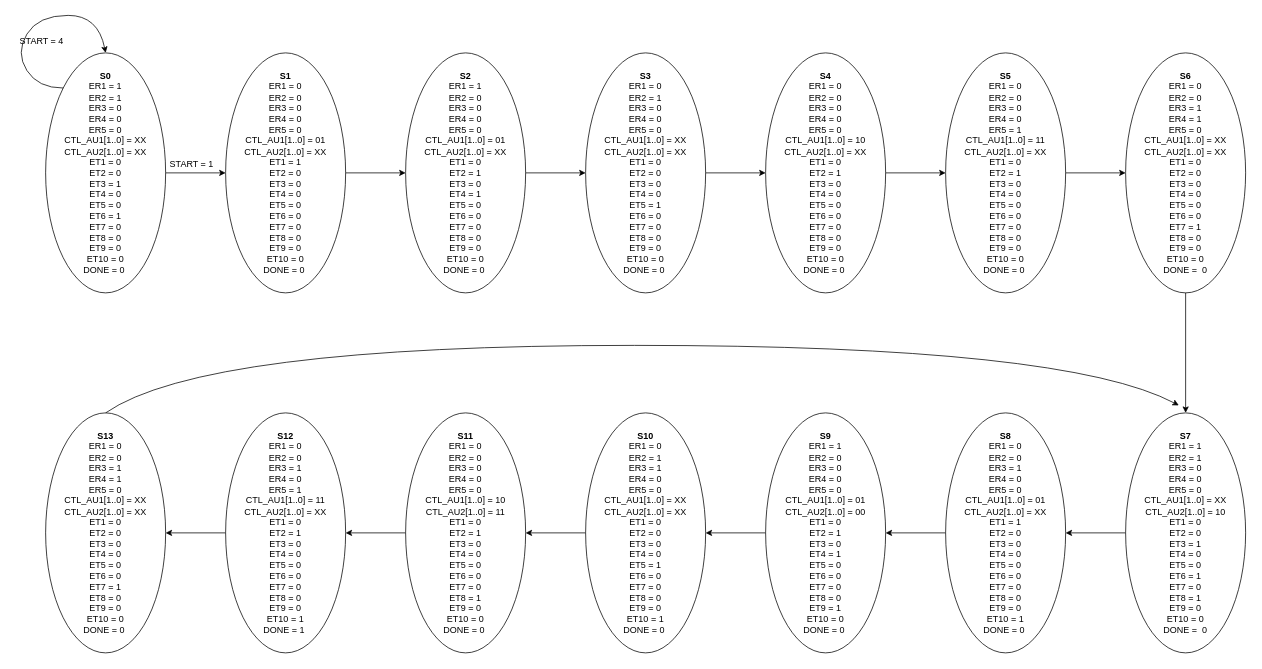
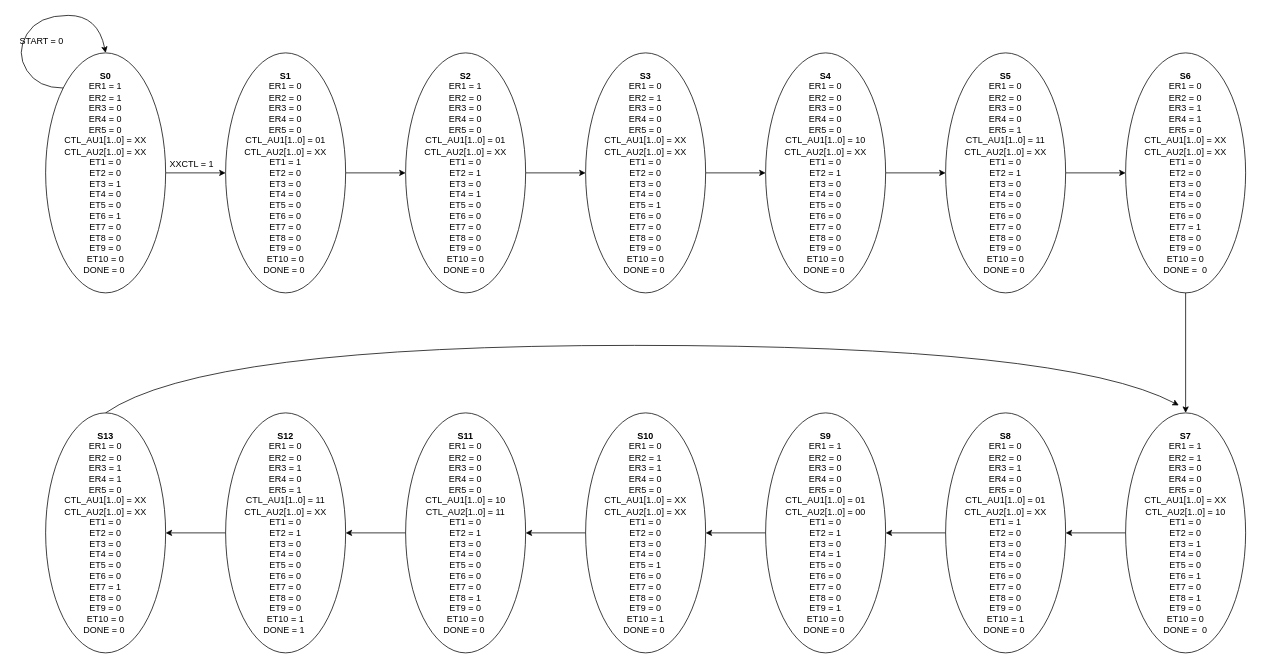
node "START = 4": label "START = 4" -> "START = 0"
node "START = 1": label "START = 1" -> "XXCTL = 1"
